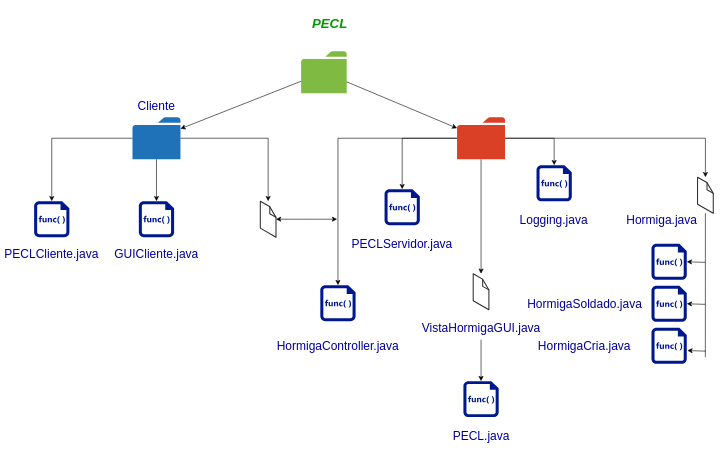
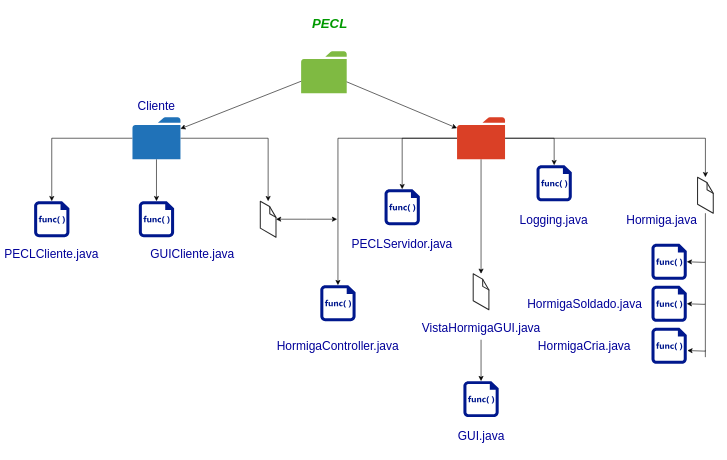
node "GUICliente.java": moved (156, 254) -> (192, 254)
node "PECL.java": label "PECL.java" -> "GUI.java"
